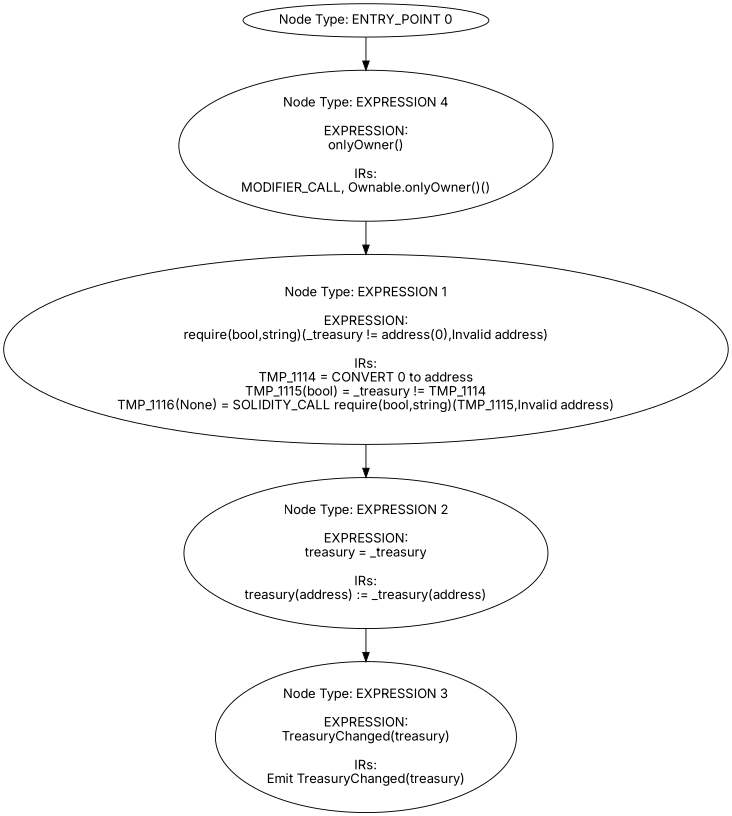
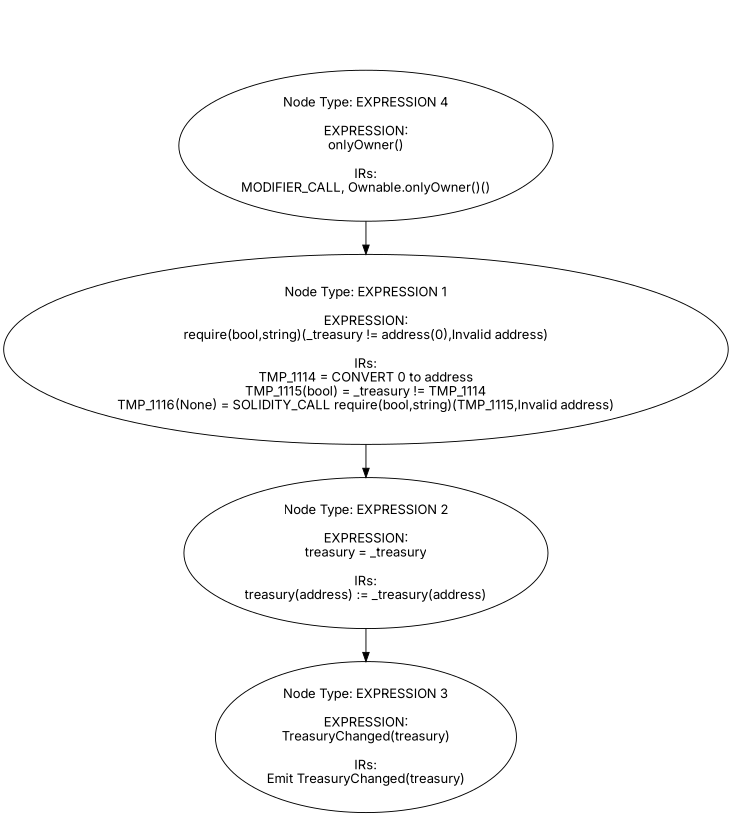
node "Node Type: ENTRY_POINT 0": removed
